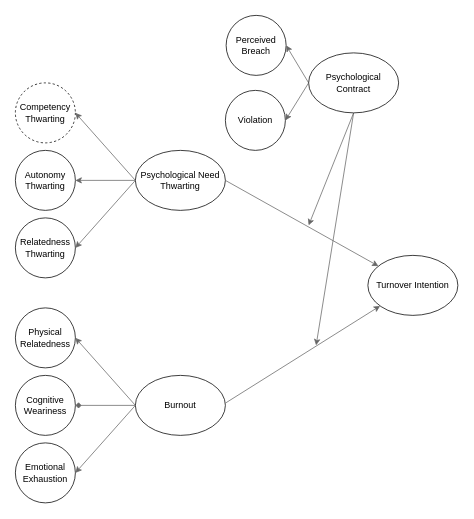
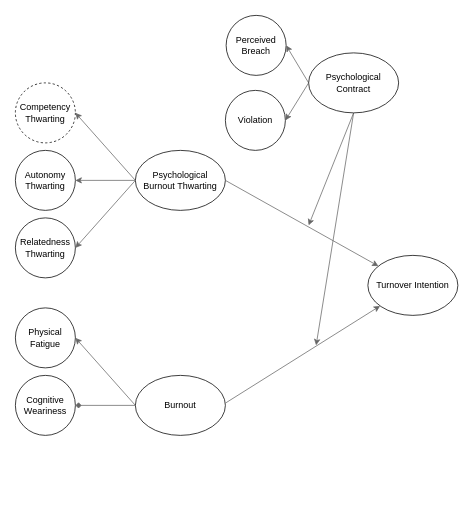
node "Psychological Need Thwarting": label "Psychological Need Thwarting" -> "Psychological Burnout Thwarting"
node "Physical Relatedness": label "Physical Relatedness" -> "Physical Fatigue"
edge "Burnout" -> "Emotional Exhaustion": removed
node "Emotional Exhaustion": removed
